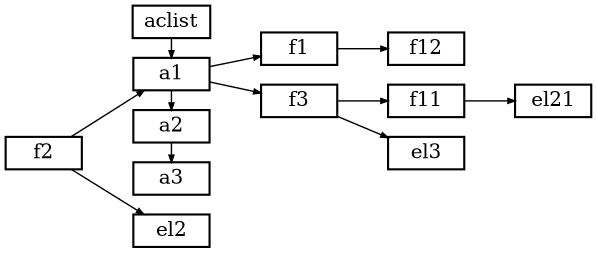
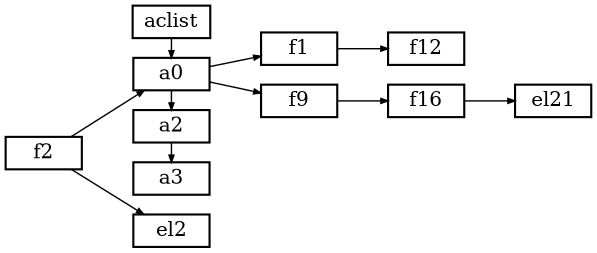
node "a1": label "a1" -> "a0"
node "f3": label "f3" -> "f9"
node "f11": label "f11" -> "f16"
node "el3": removed
